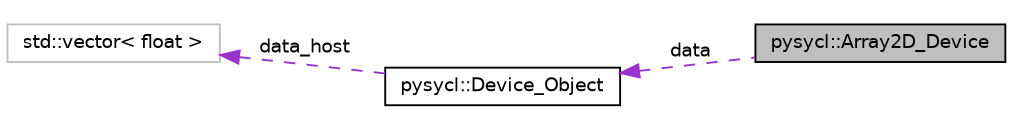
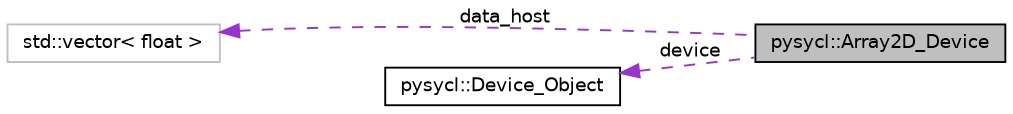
edge "pysycl::Array2D_Device" -> "pysycl::Device_Object": label " data" -> " device"
edge "pysycl::Device_Object" -> "std::vector< float >": now "pysycl::Array2D_Device" -> "std::vector< float >"
